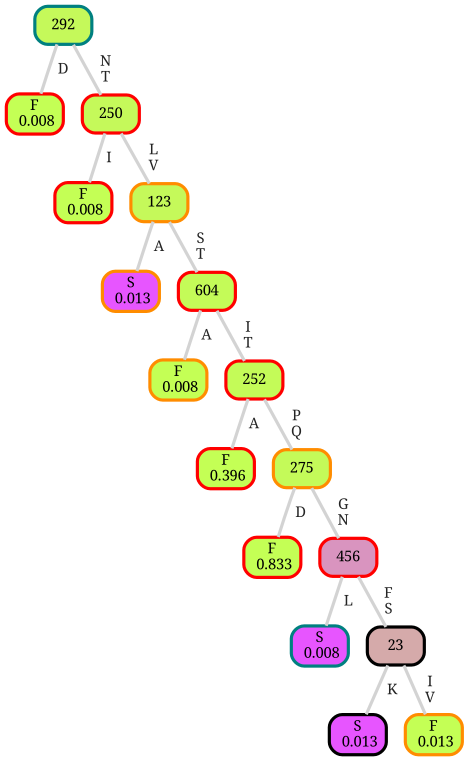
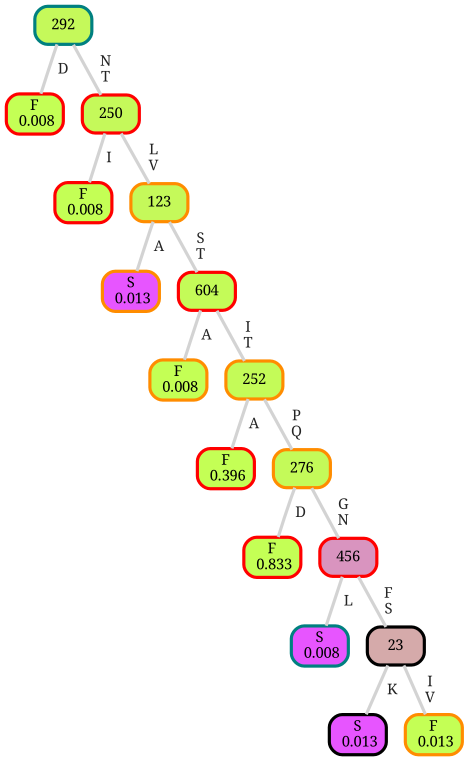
node "252": color red -> darkorange
node "275": label "275" -> "276"
